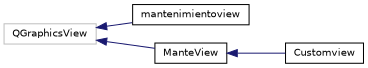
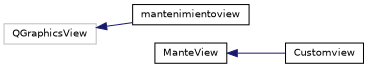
edge "ManteView" -> "QGraphicsView": removed
